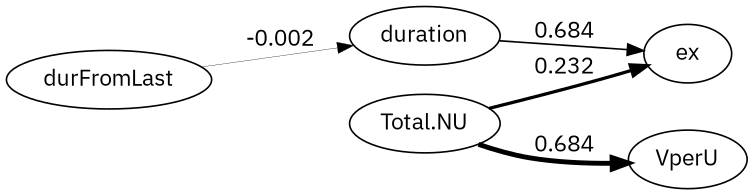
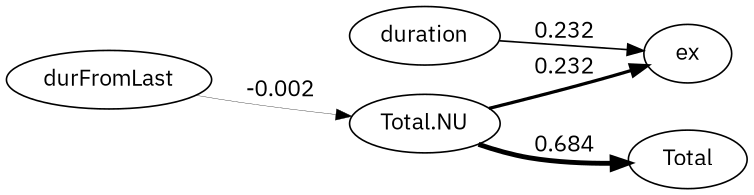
edge "duration" -> "ex": label " 0.684 " -> " 0.232 "
edge "durFromLast" -> "duration": now "durFromLast" -> "Total.NU"
node "VperU": label "VperU" -> "Total"
